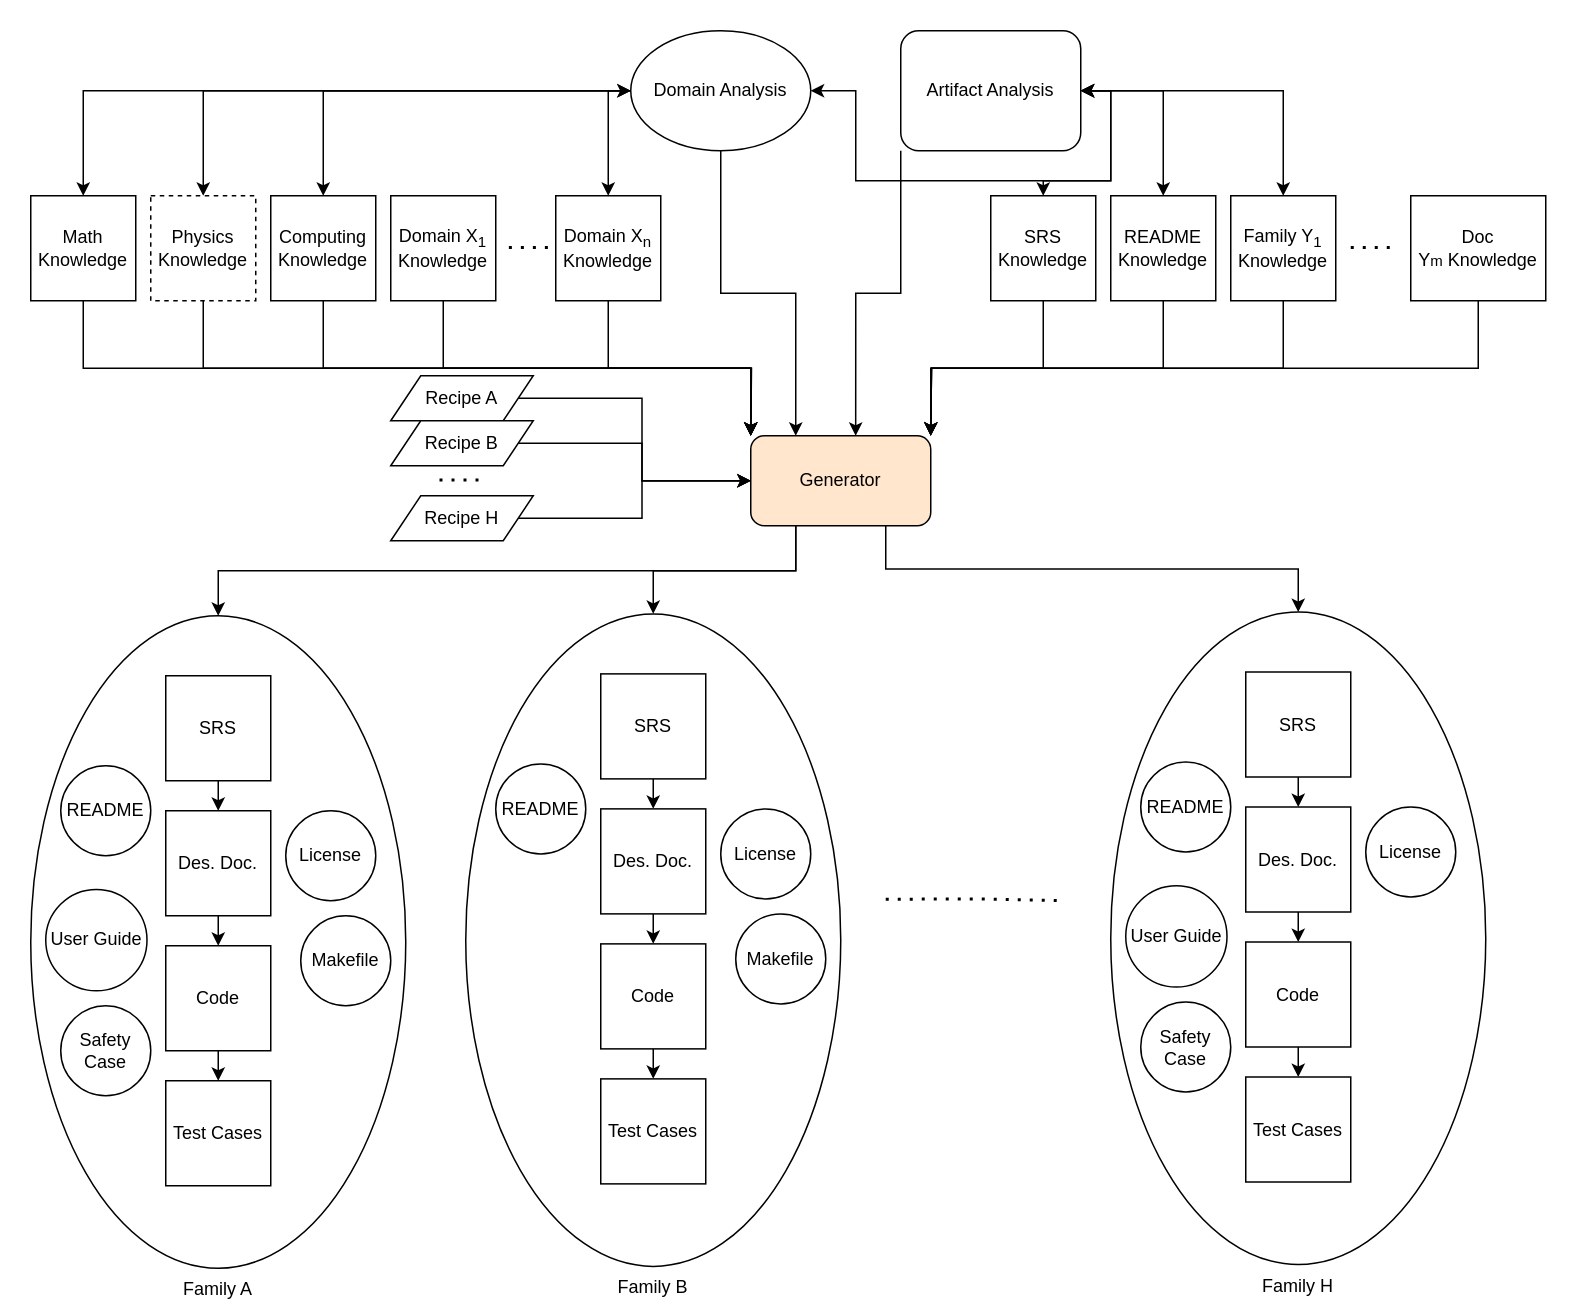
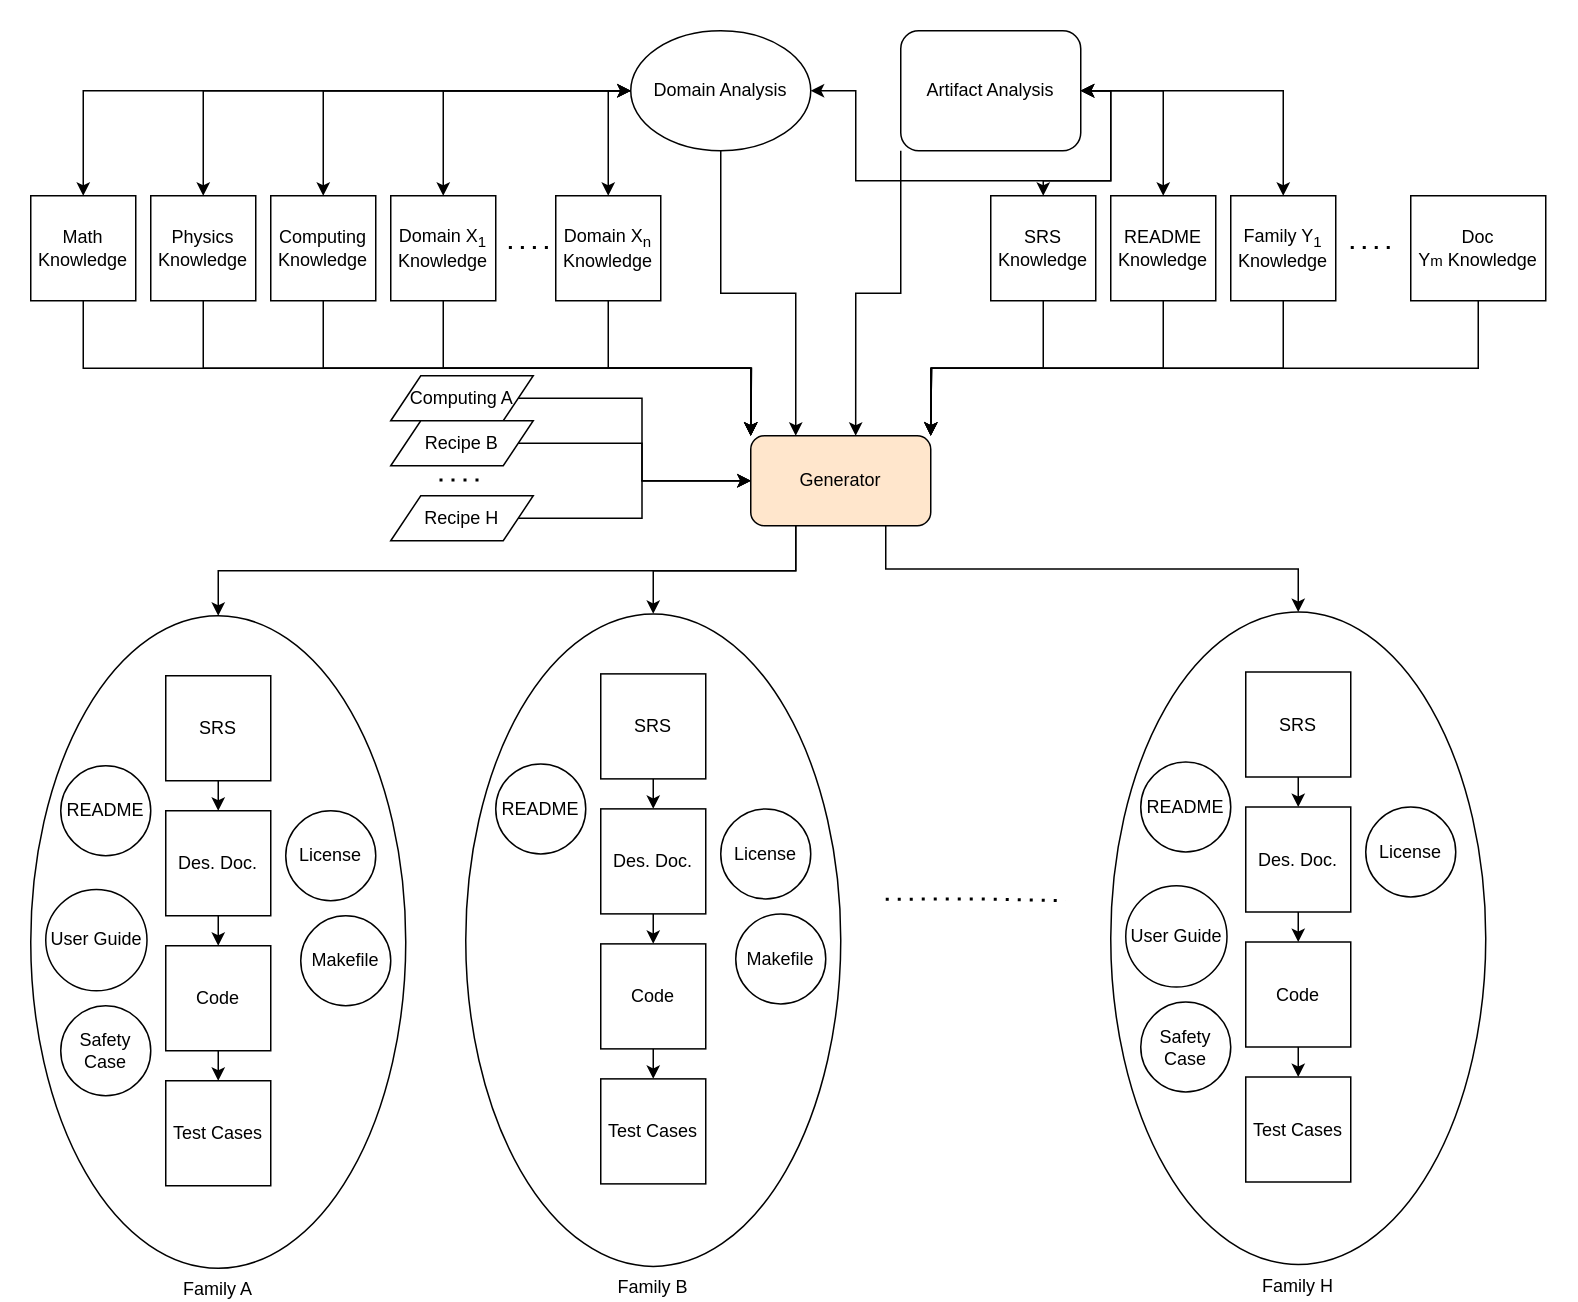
edge "Domain Analysis" -- "Domain X1 Knowledge": added
node "Physics Knowledge": style dashed -> solid
node "Recipe A": label "Recipe A" -> "Computing A"
